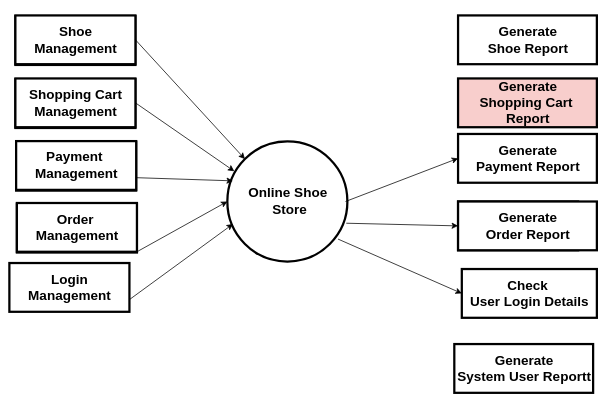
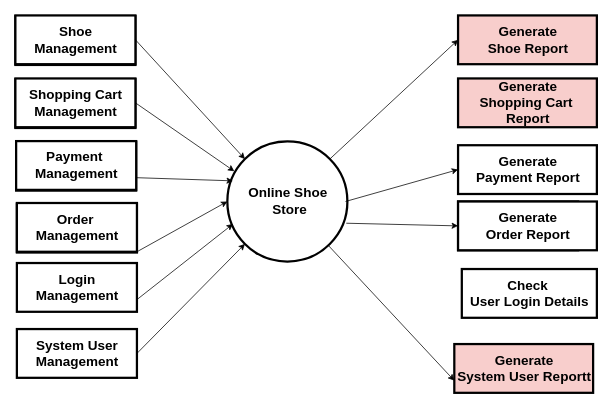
node "Generate Shoe Report": fillcolor #ffffff -> #f8cecc
edge "Online Shoe Store" -> "Generate Shoe Report": added
node "Generate Payment Report": moved (527, 158) -> (527, 170)
edge "Online Shoe Store" -> "Check User Login Details": removed
node "Login Management": moved (69, 287) -> (77, 287)
edge "Online Shoe Store" -> "Generate System User Reportt": added
edge "System User Management" -> "Online Shoe Store": added
node "System User Management": added
node "Generate System User Reportt": fillcolor #ffffff -> #f8cecc
